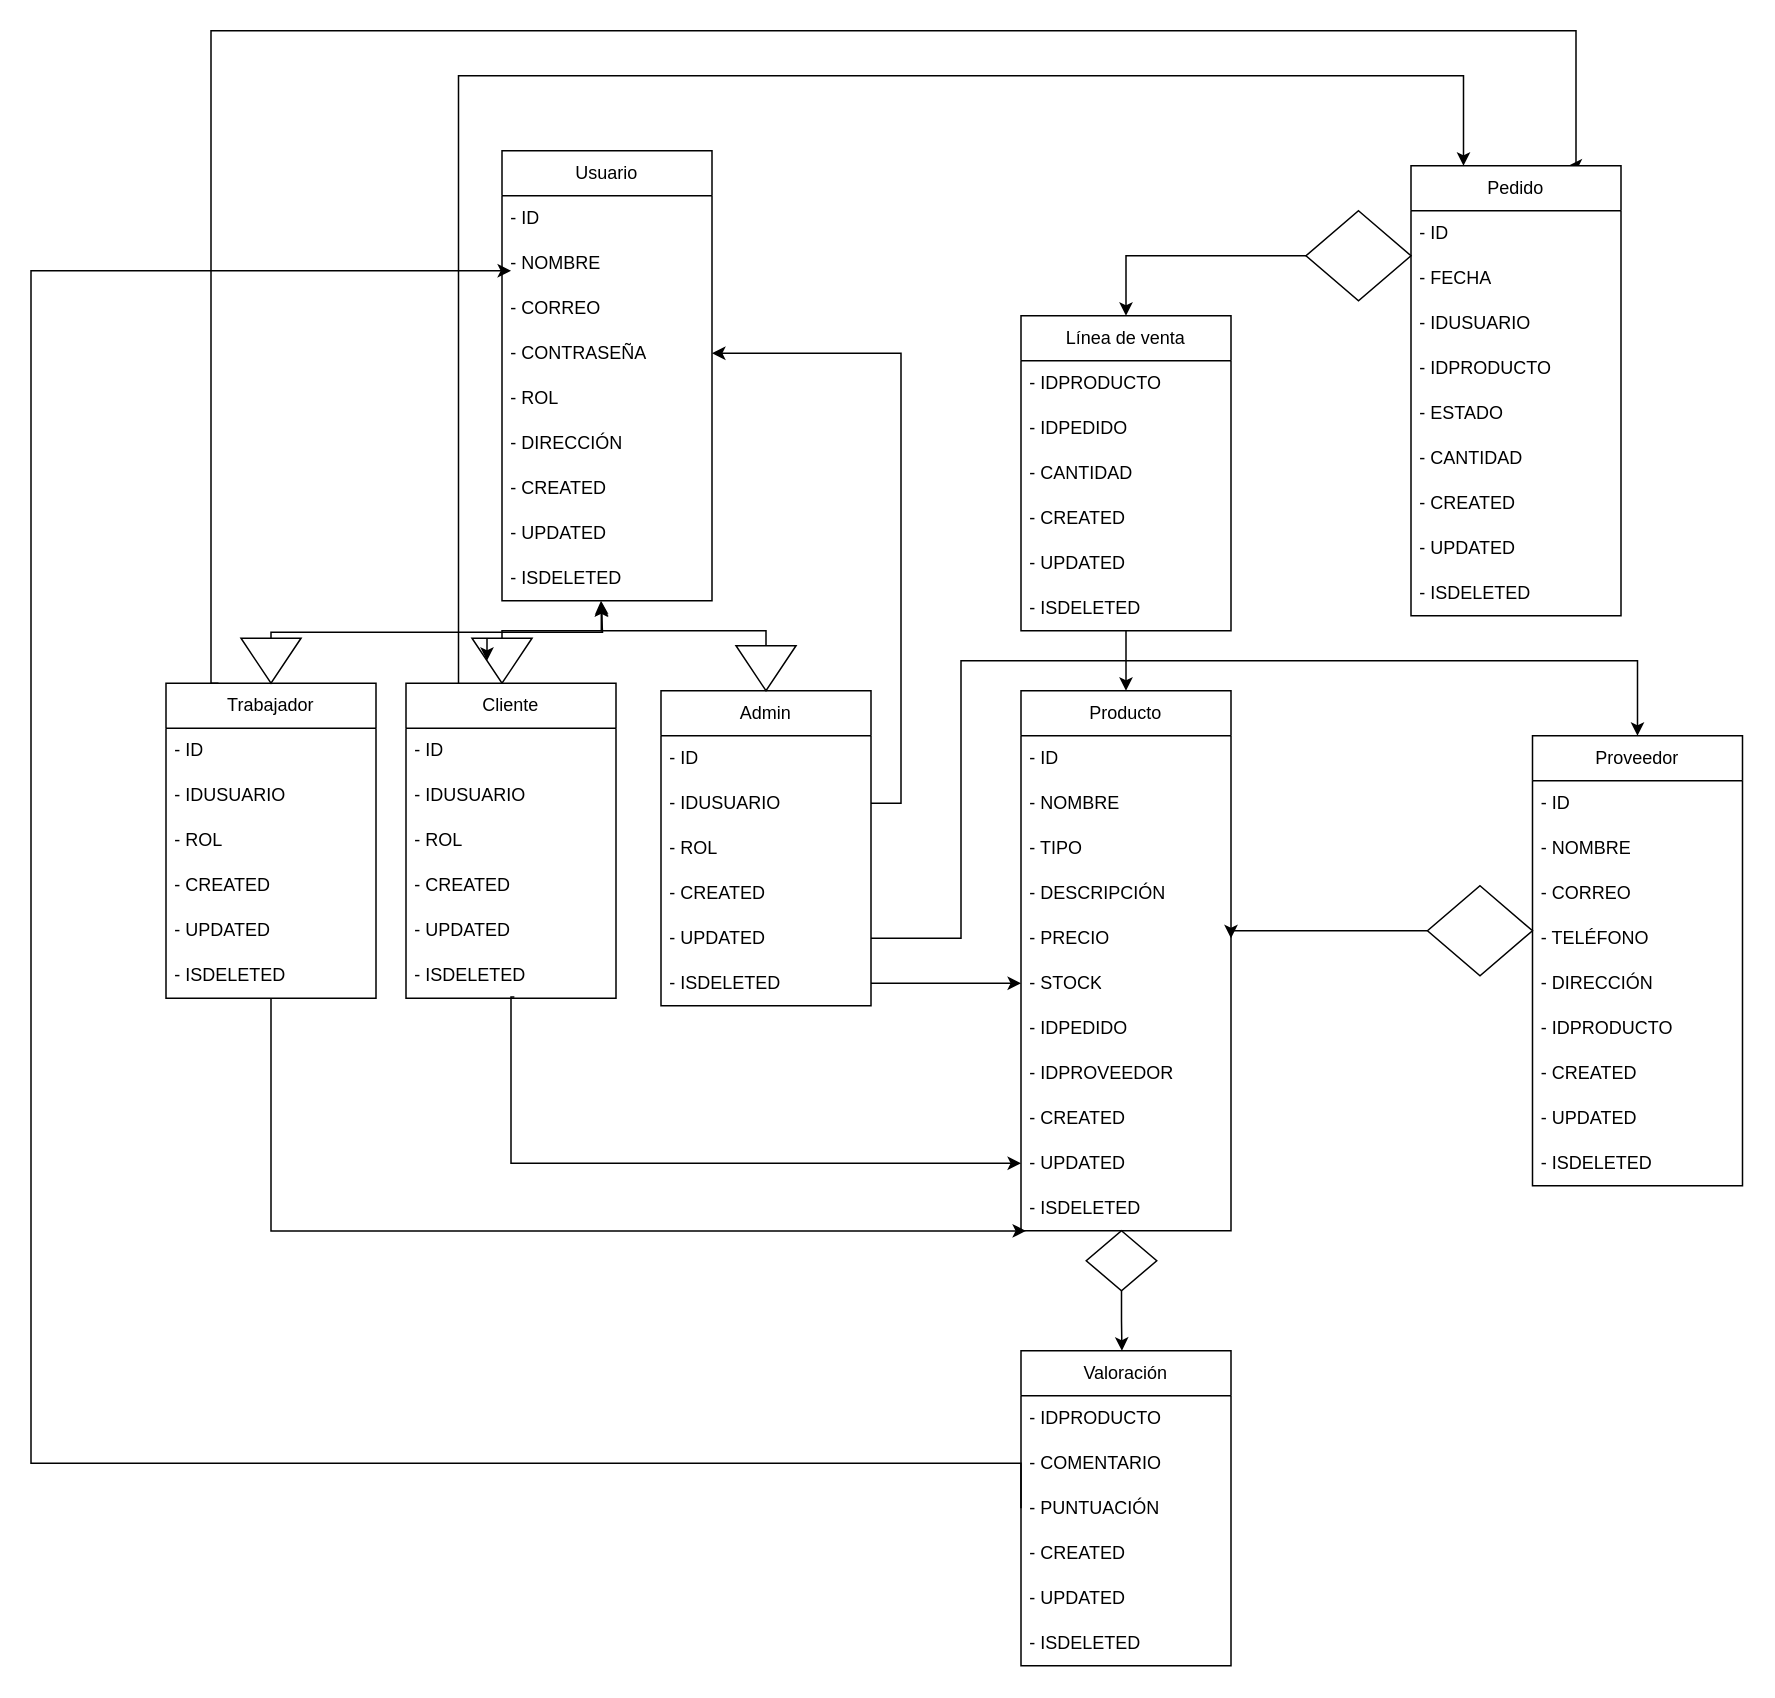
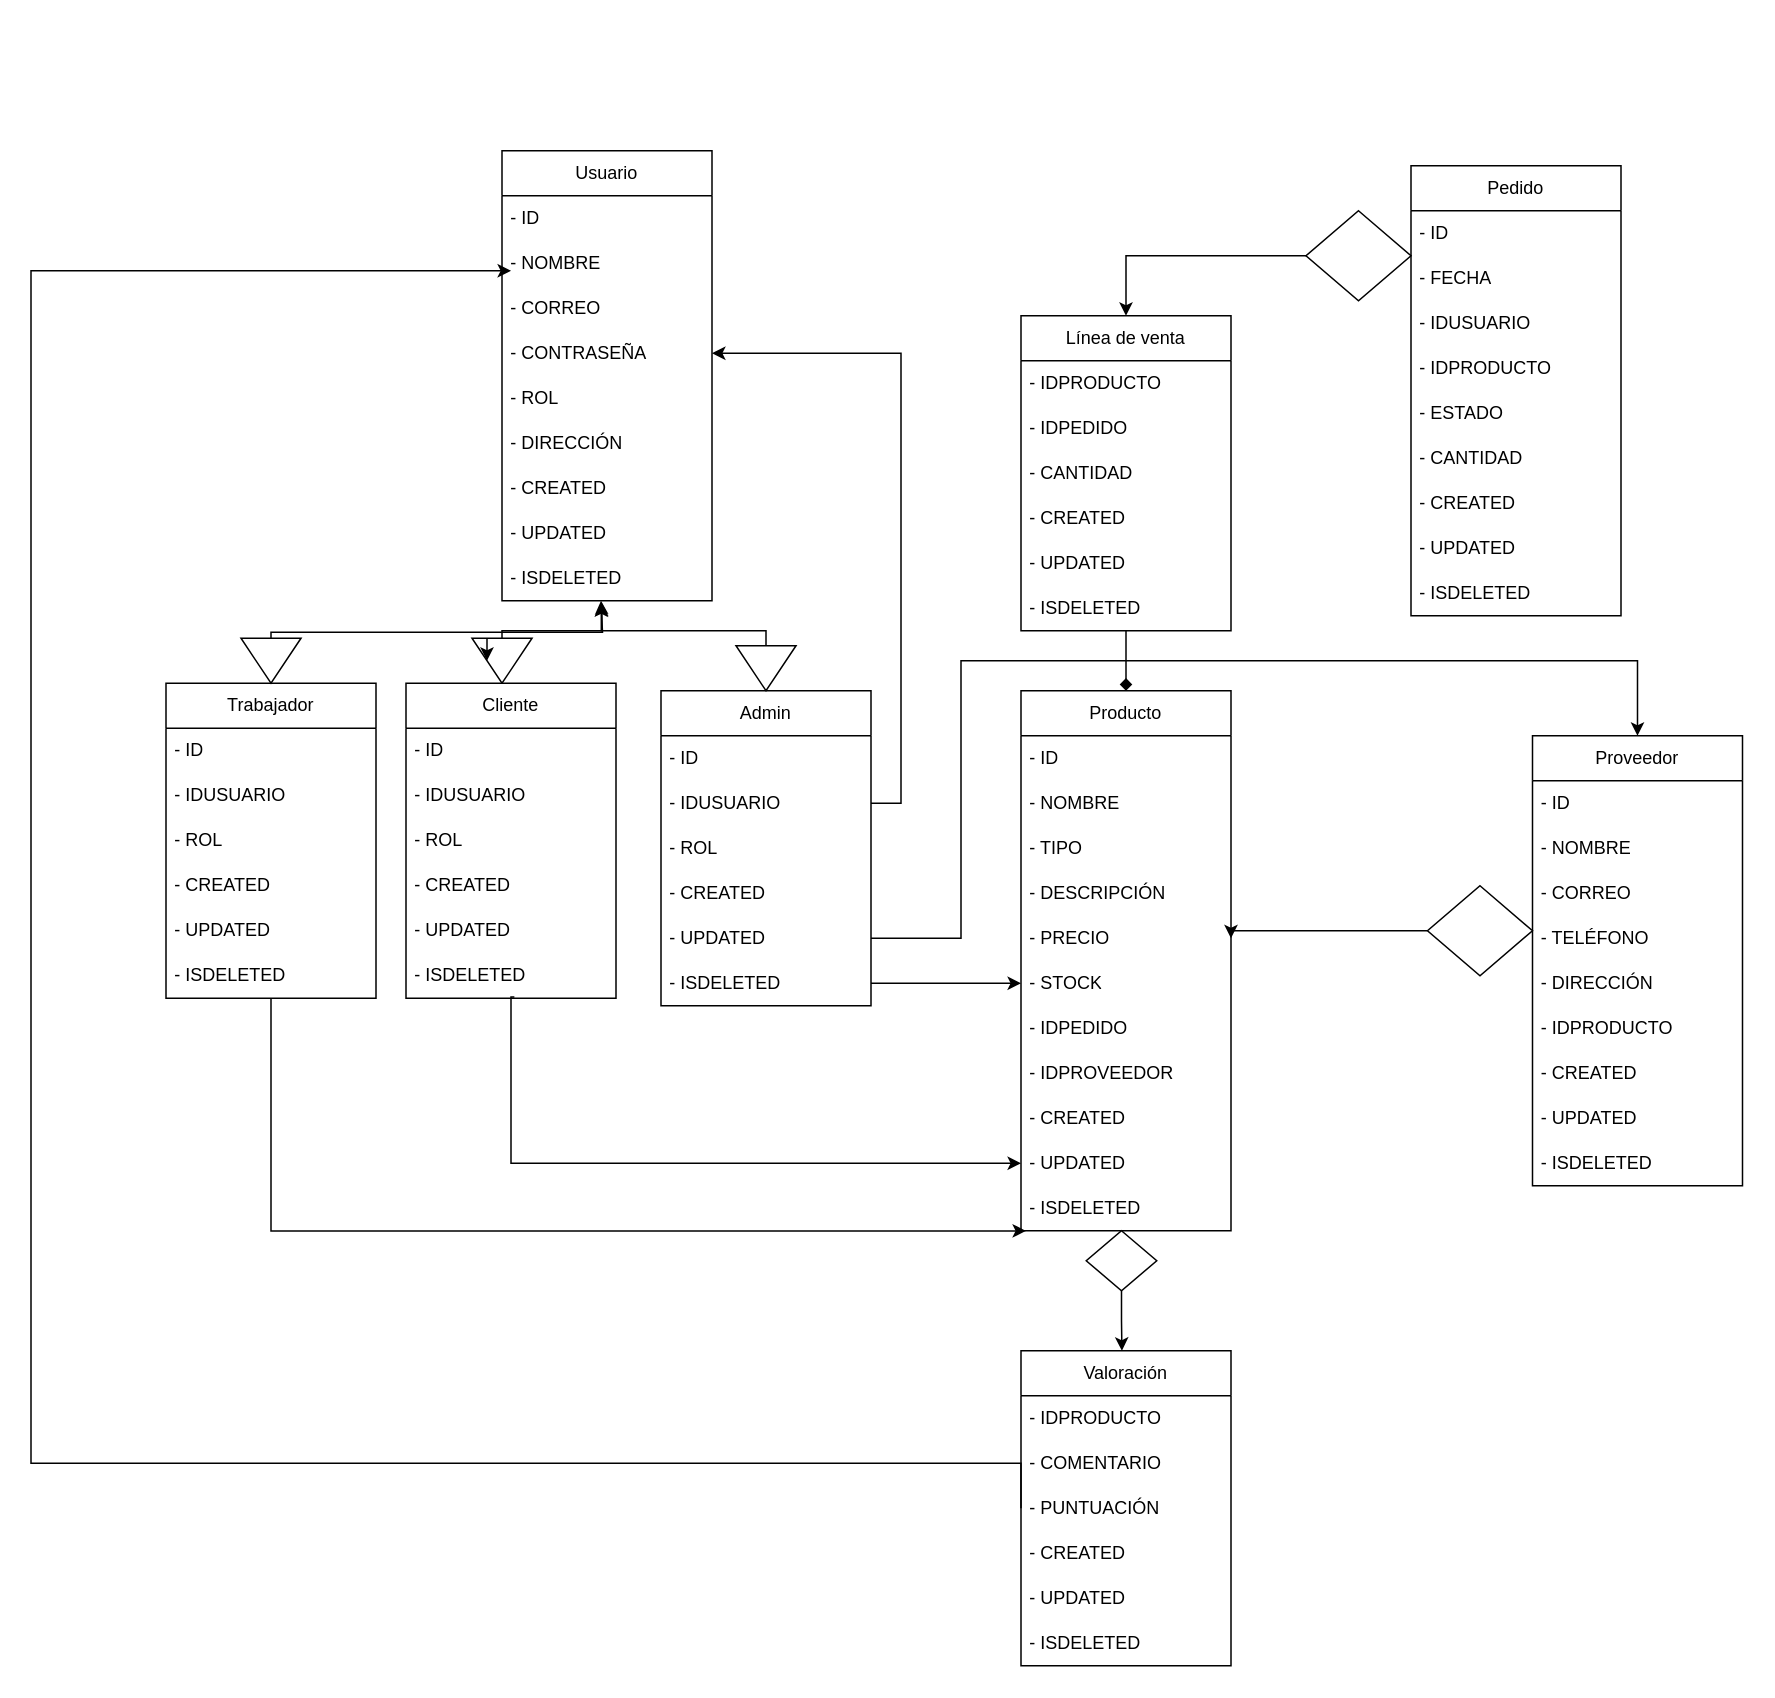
edge "Trabajador" -> "Pedido": removed
edge "Cliente" -> "Pedido": removed
edge "Línea de venta" -> "Producto": arrowhead classic -> diamond
